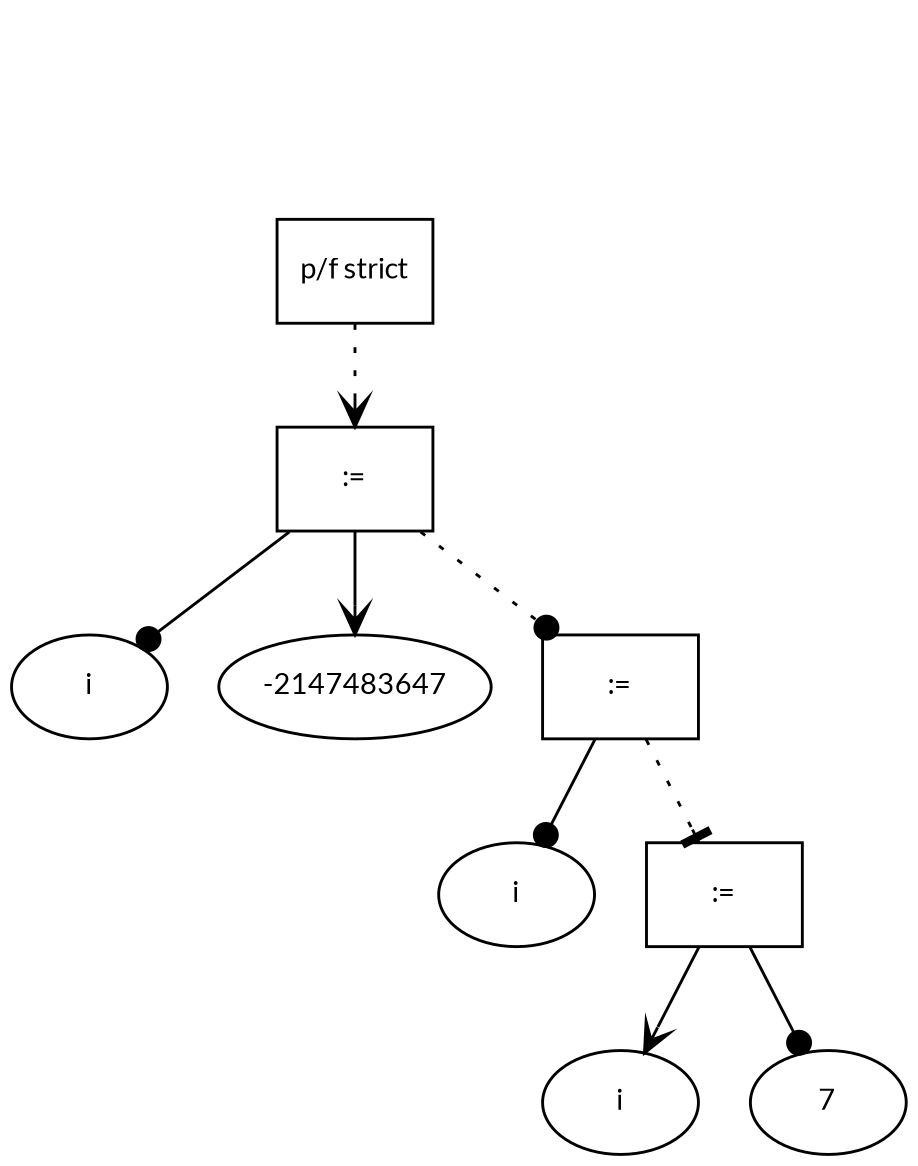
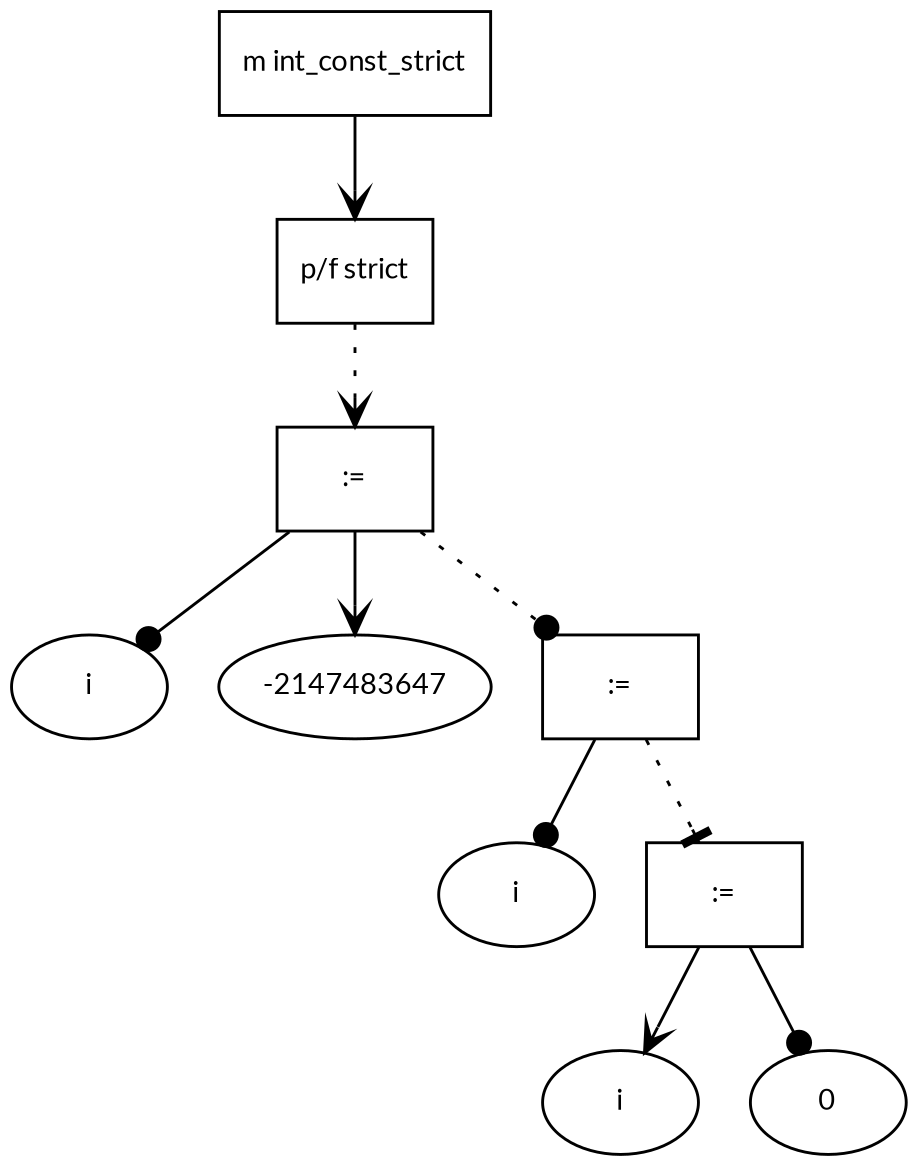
node "m int_const_strict": added
node "7": label "7" -> "0"
